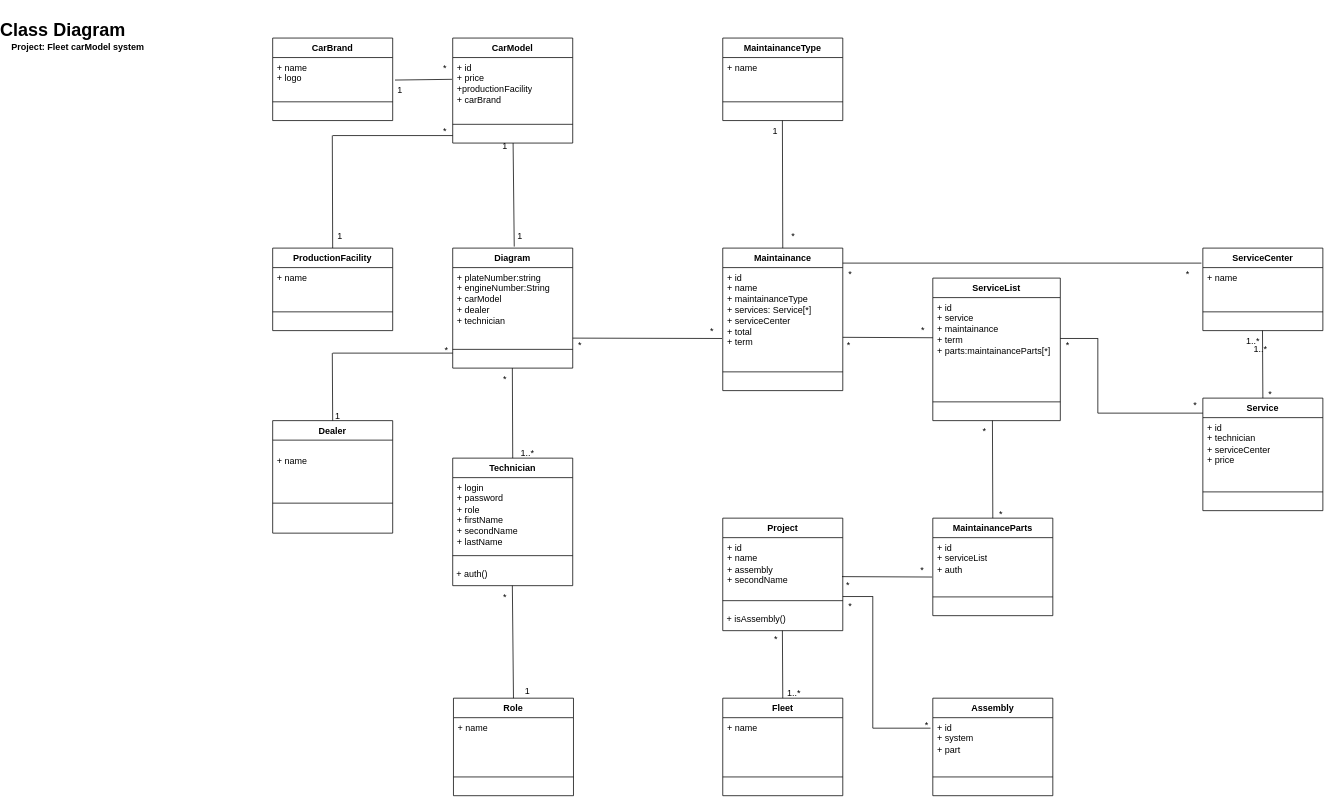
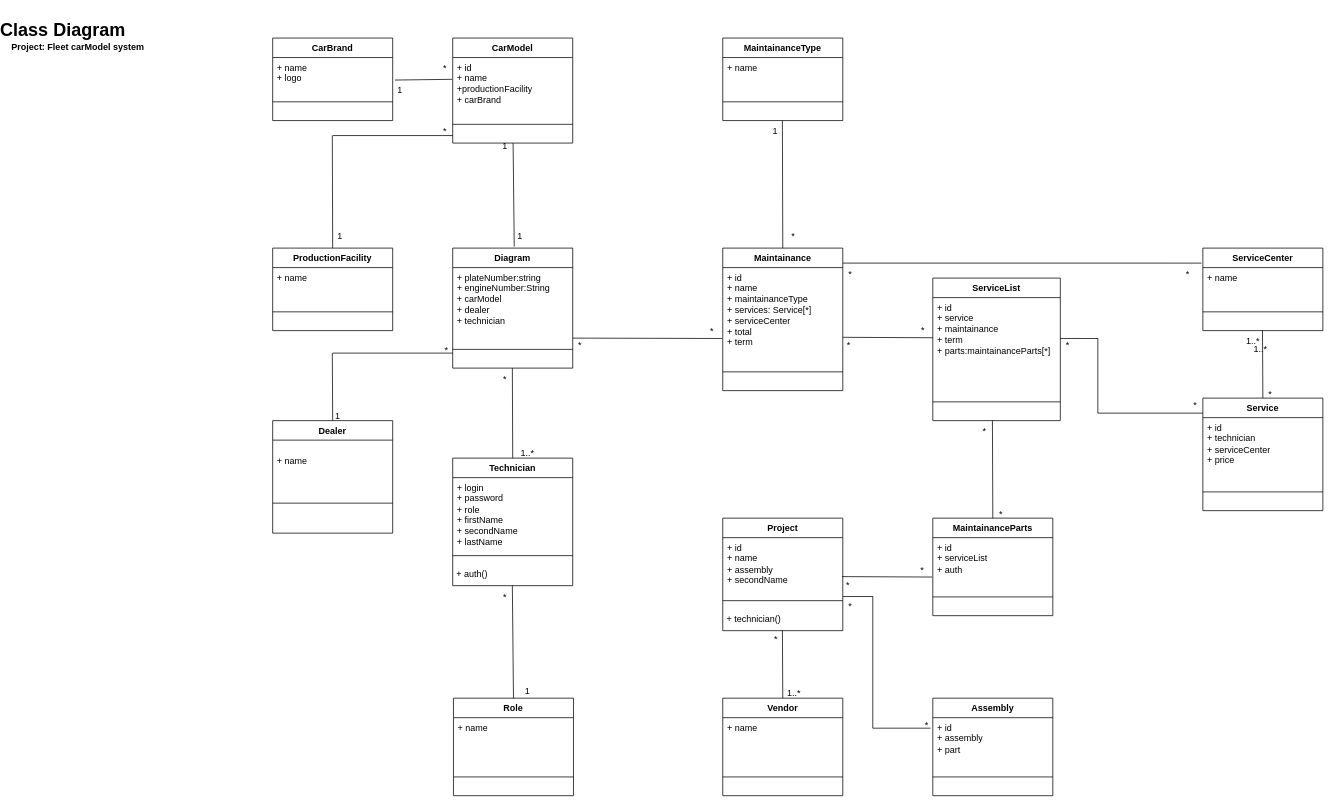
node "+ id + price +productionFacility + carBrand": label "+ id + price +productionFacility + carBrand" -> "+ id + name +productionFacility + carBrand"
node "+ isAssembly()": label "+ isAssembly()" -> "+ technician()"
node "Fleet": label "Fleet" -> "Vendor"
node "+ id + system + part": label "+ id + system + part" -> "+ id + assembly + part"
